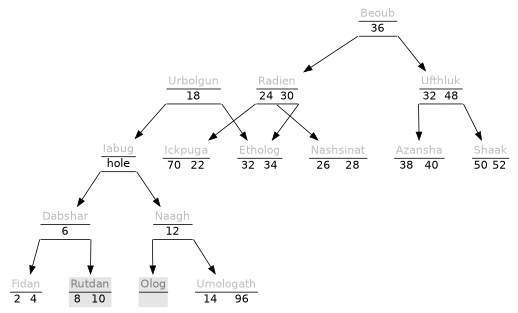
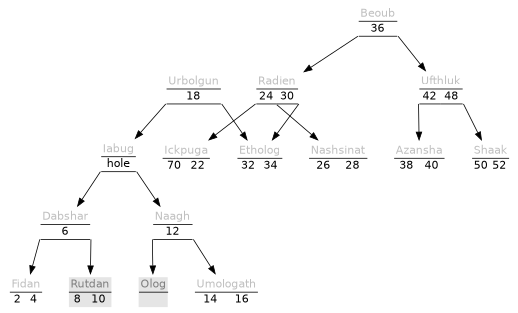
node "Ufthluk": text "32" -> "42"
node "Umologath": text "96" -> "16"
